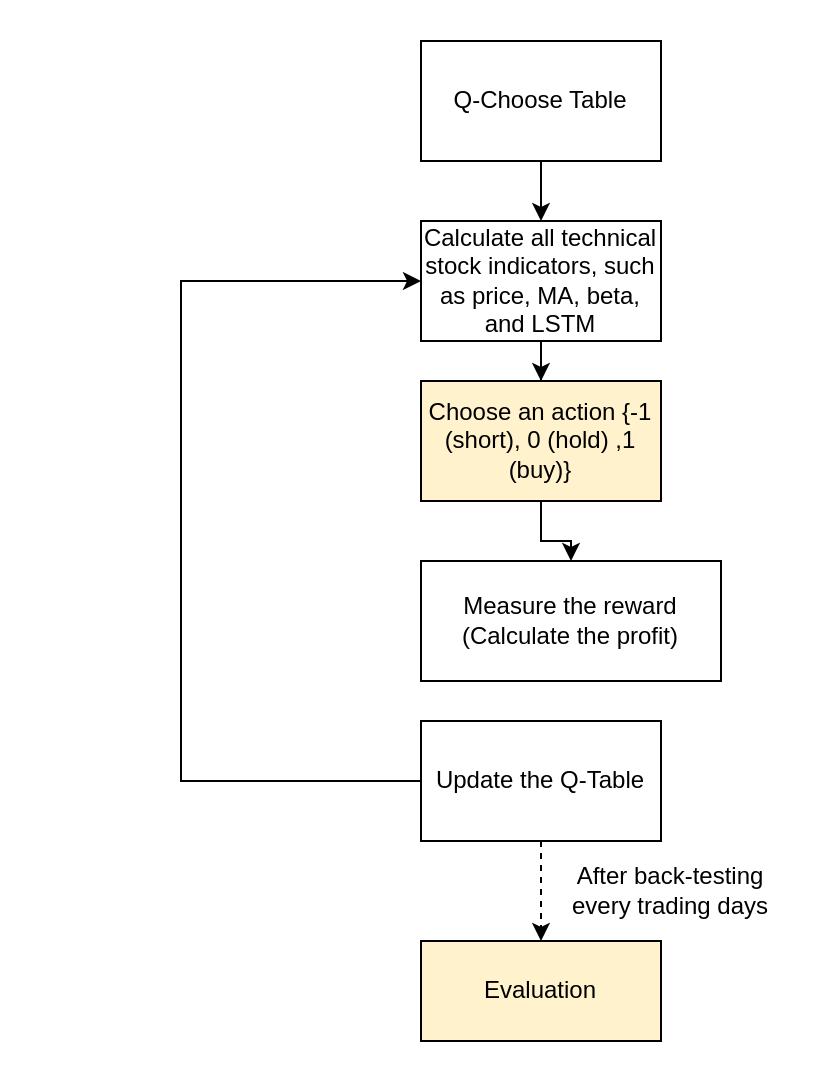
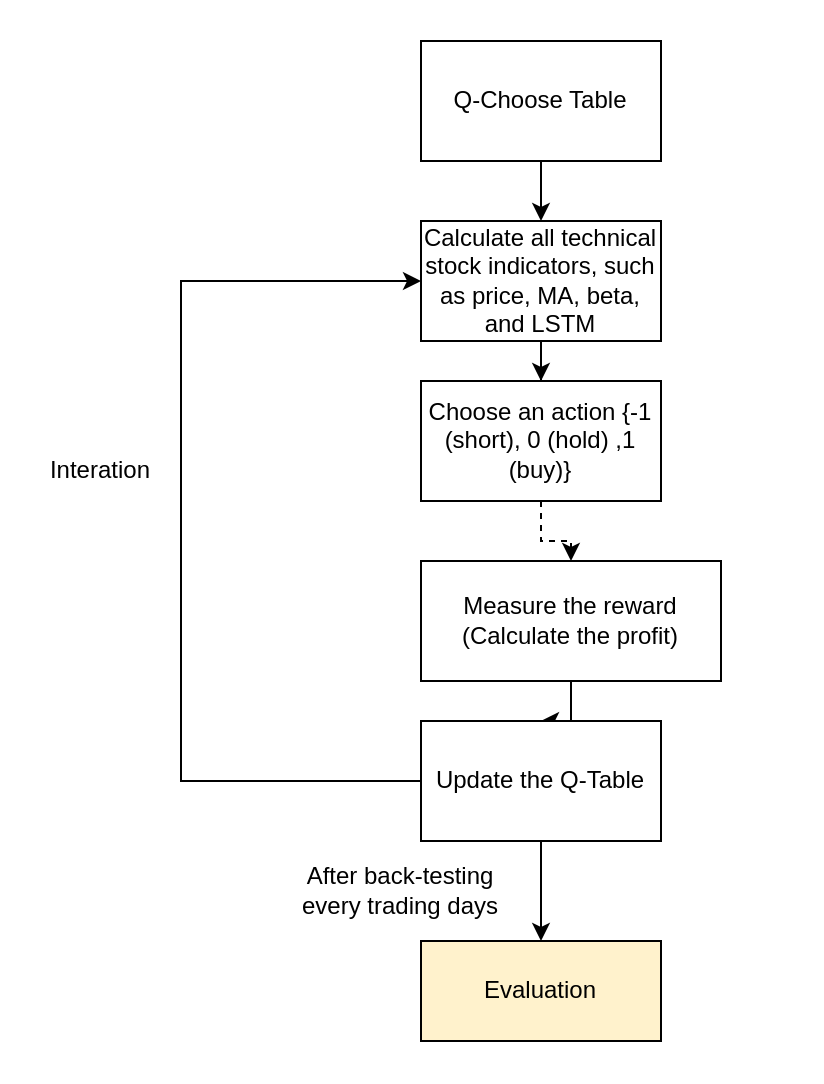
node "Choose an action {-1 (short), 0 (hold) ,1 (buy)}": fillcolor #fff2cc -> #ffffff
node "Interation": added
edge "Choose an action {-1 (short), 0 (hold) ,1 (buy)}" -> "Measure the reward (Calculate the profit)": style solid -> dashed
edge "Measure the reward (Calculate the profit)" -> "Update the Q-Table": added
edge "Update the Q-Table" -> "Evaluation": style dashed -> solid
node "After back-testing every trading days": moved (671, 891) -> (401, 891)
